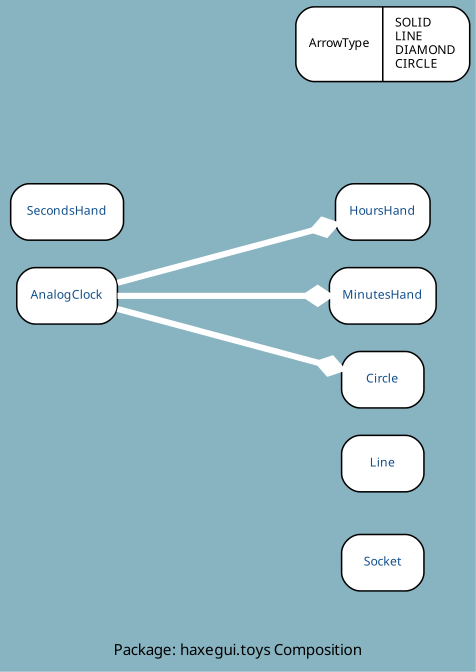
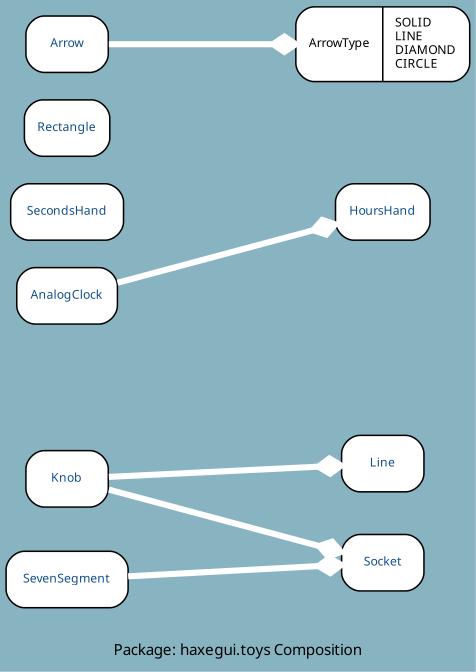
node "Arrow": added
node "Rectangle": added
node "MinutesHand": removed
node "Circle": removed
node "Knob": added
node "SevenSegment": added
